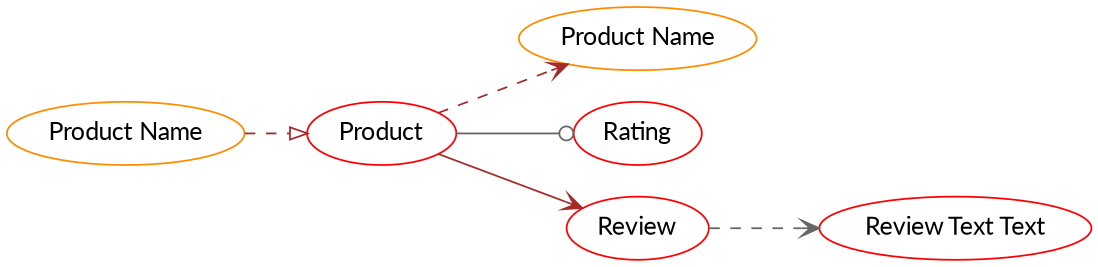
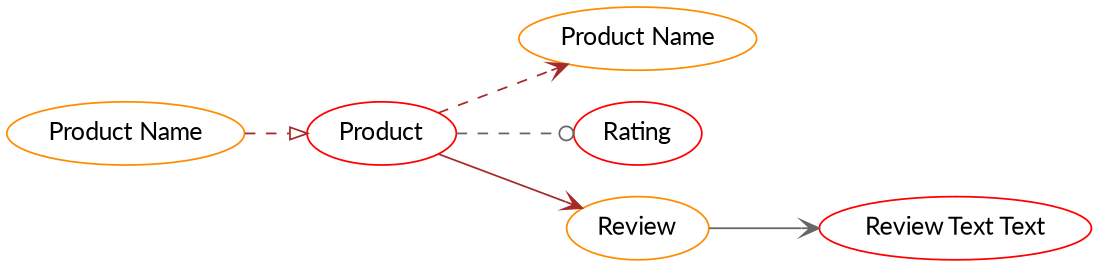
edge "Product" -> "Rating": style solid -> dashed
node "Review": color red -> darkorange
edge "Review" -> "Review Text Text": style dashed -> solid
